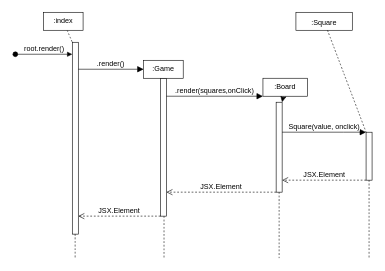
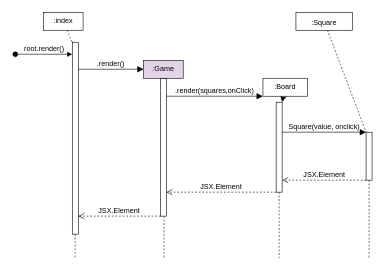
node ":Game": fillcolor #ffffff -> #e1d5e7
